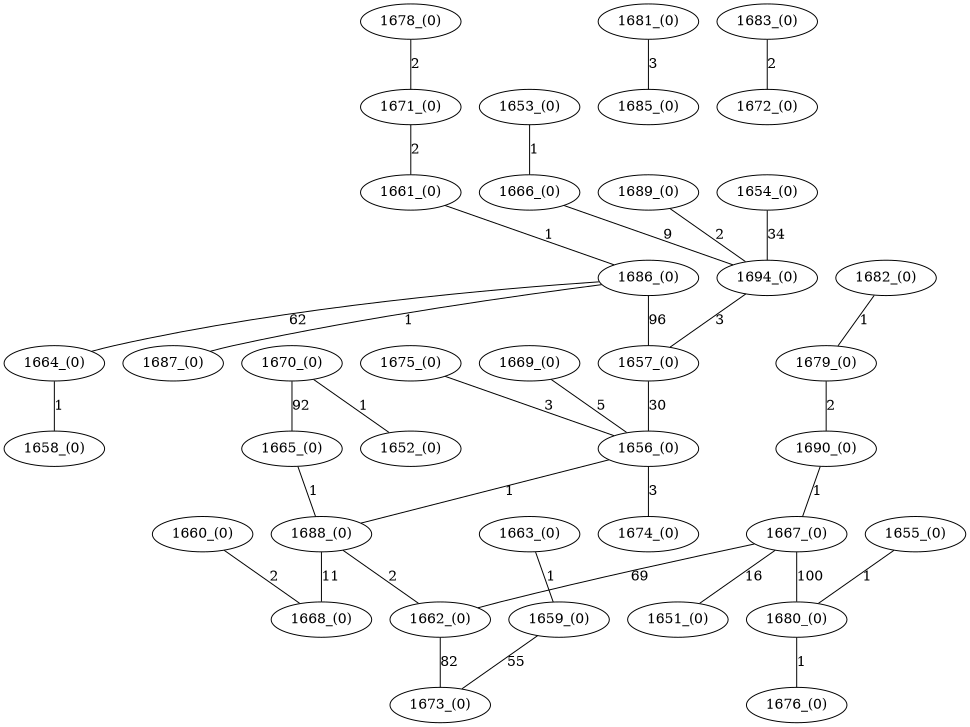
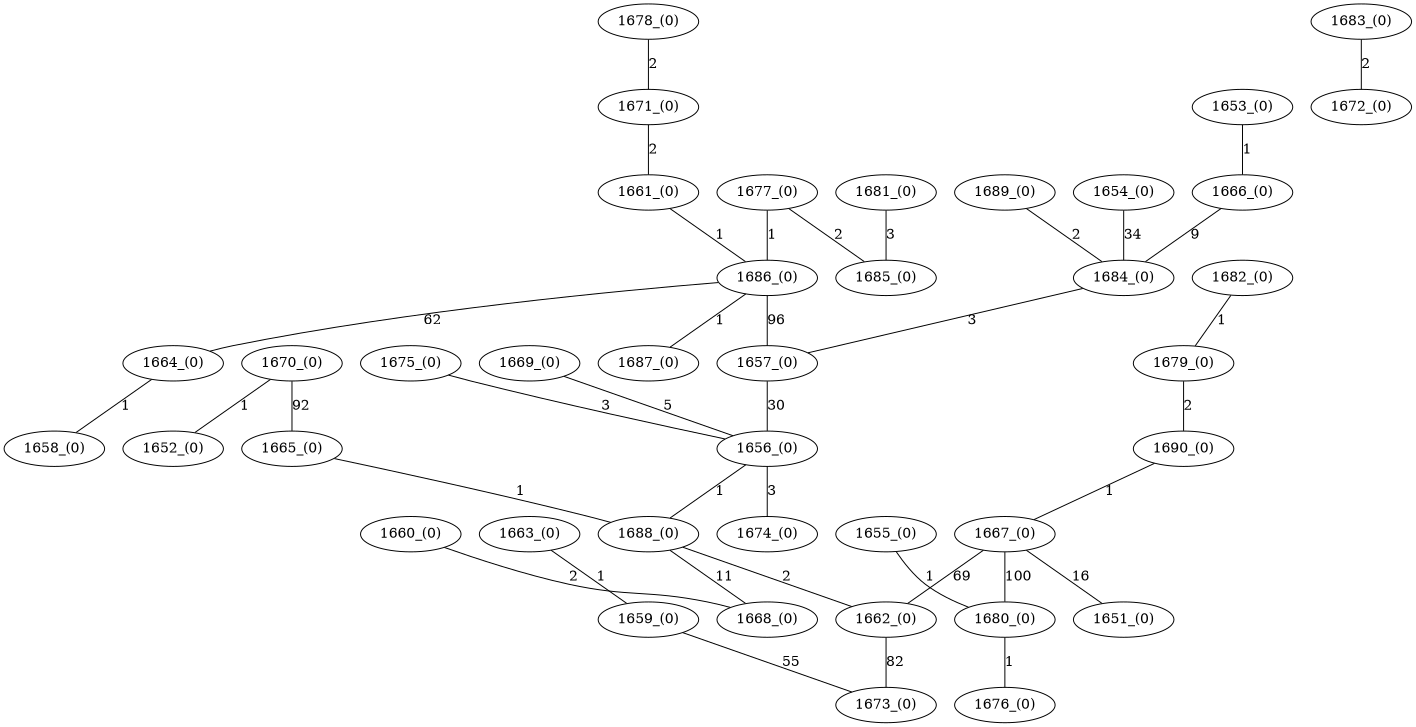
node "1677_(0)": added
node "1694_(0)": label "1694_(0)" -> "1684_(0)"
